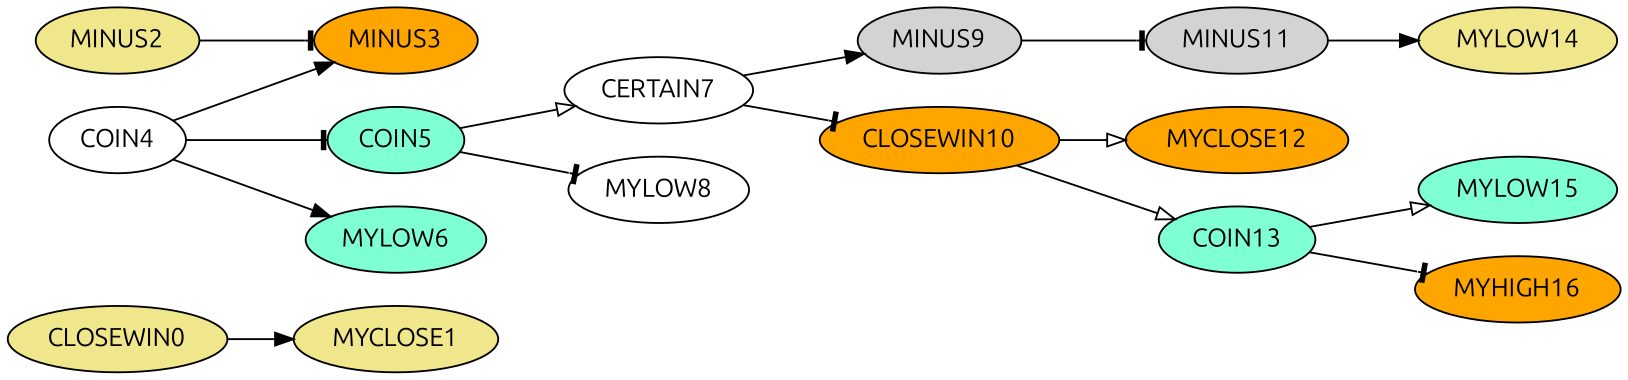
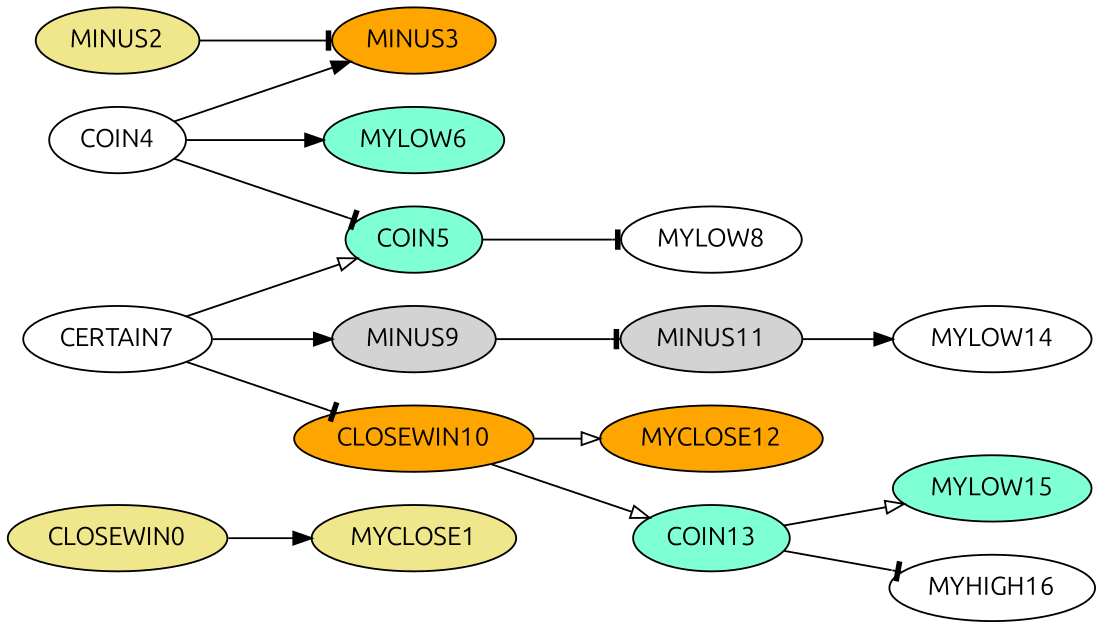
node "MYLOW14": fillcolor khaki -> white
edge "COIN5" -> "CERTAIN7": reversed
node "MYHIGH16": fillcolor orange -> white
